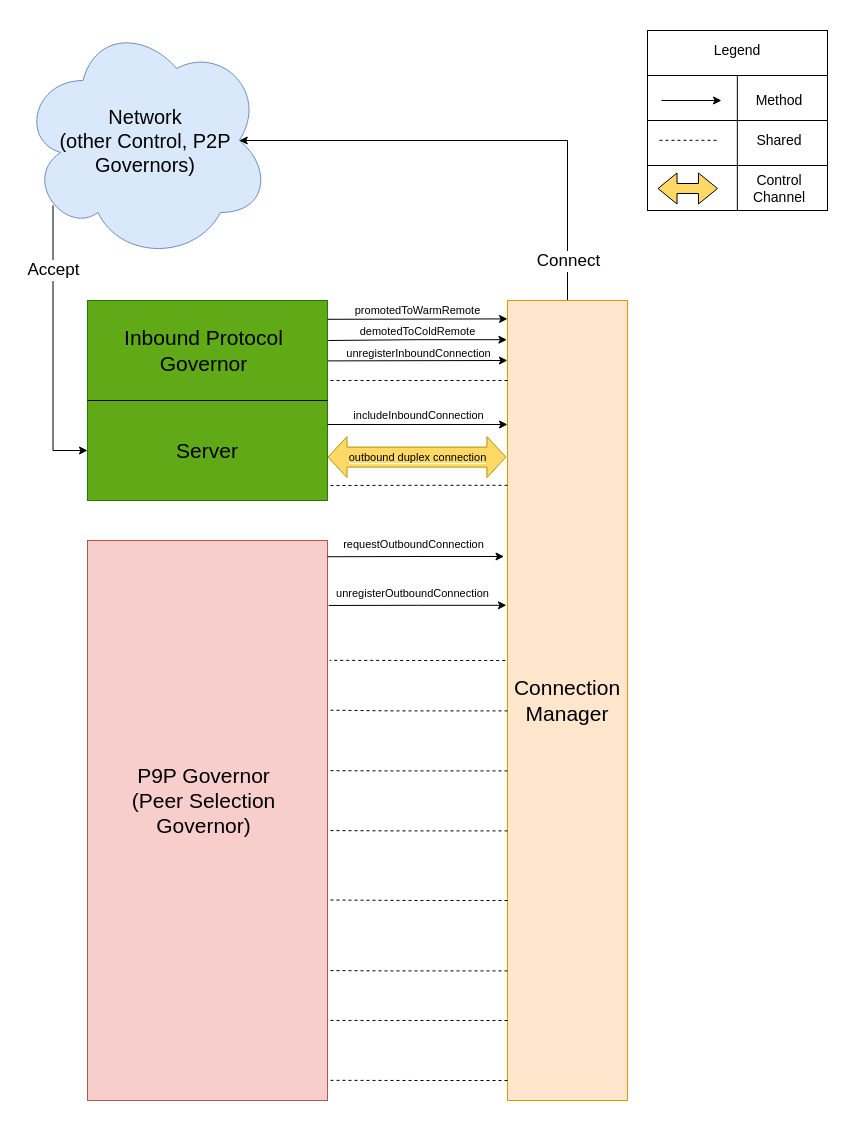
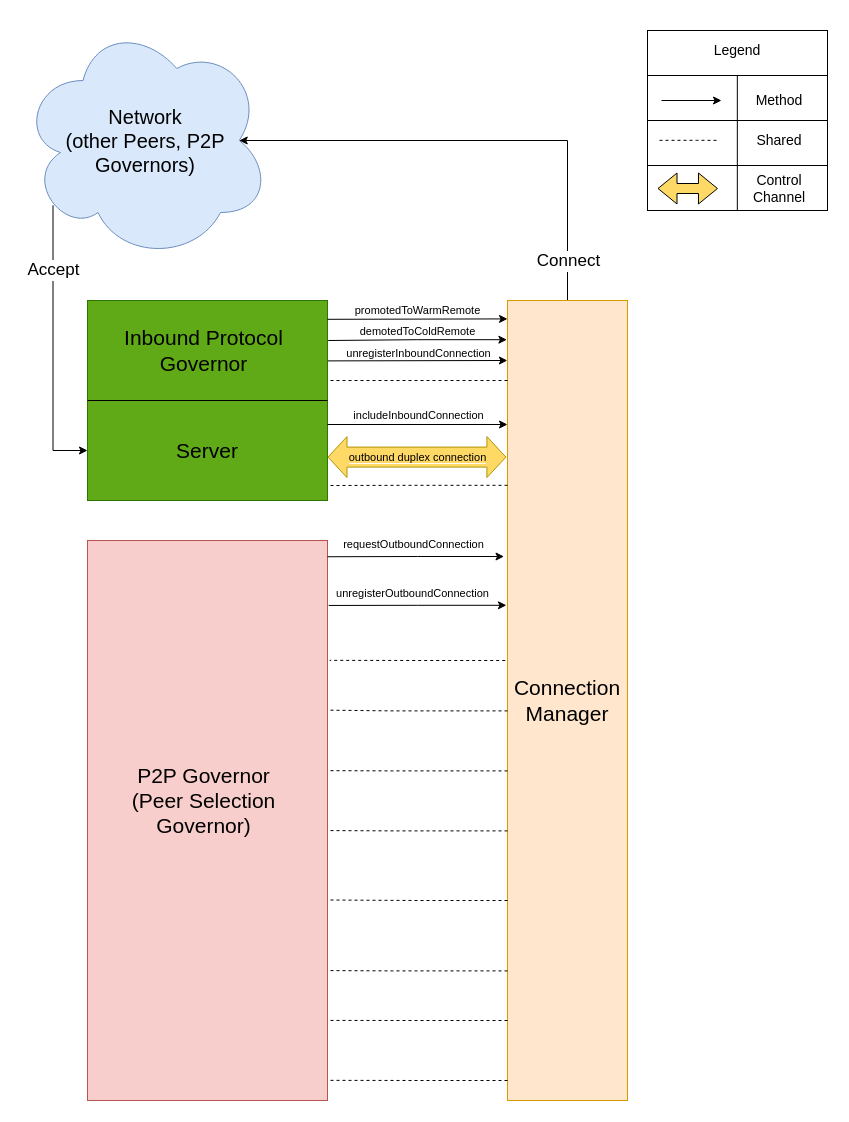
node "Network (other Control, P2P Governors)": label "Network (other Control, P2P Governors)" -> "Network (other Peers, P2P Governors)"
node "P9P Governor (Peer Selection Governor)": label "P9P Governor (Peer Selection Governor)" -> "P2P Governor (Peer Selection Governor)"
